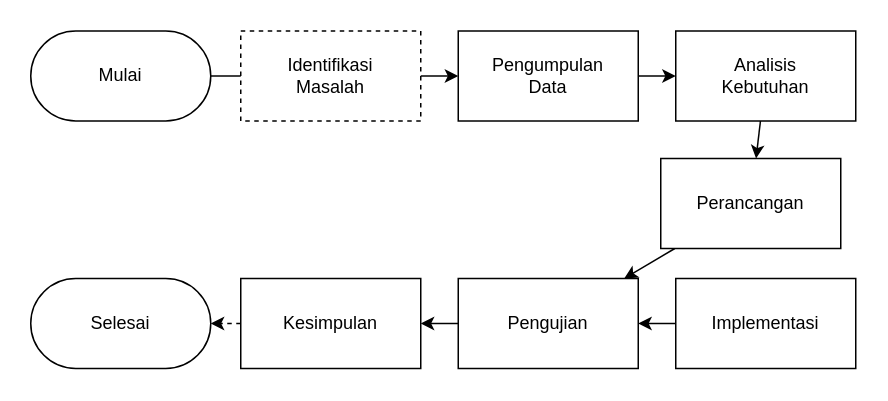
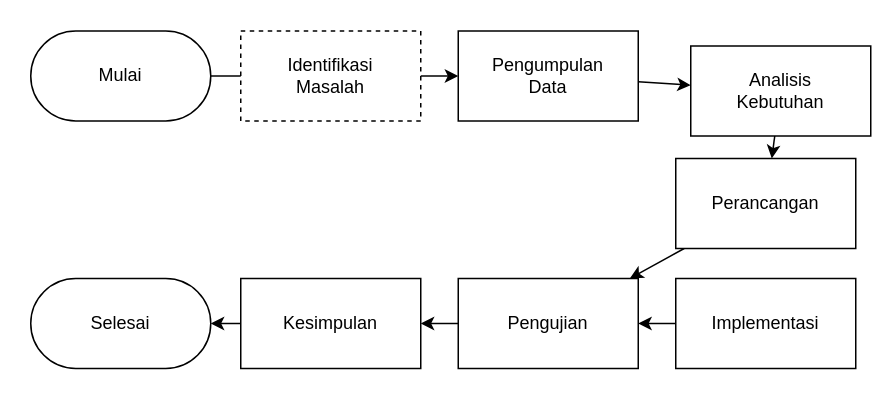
node "Analisis Kebutuhan": moved (766, 76) -> (781, 91)
node "Perancangan": moved (751, 203) -> (766, 203)
edge "Kesimpulan" -> "Selesai": style dashed -> solid
